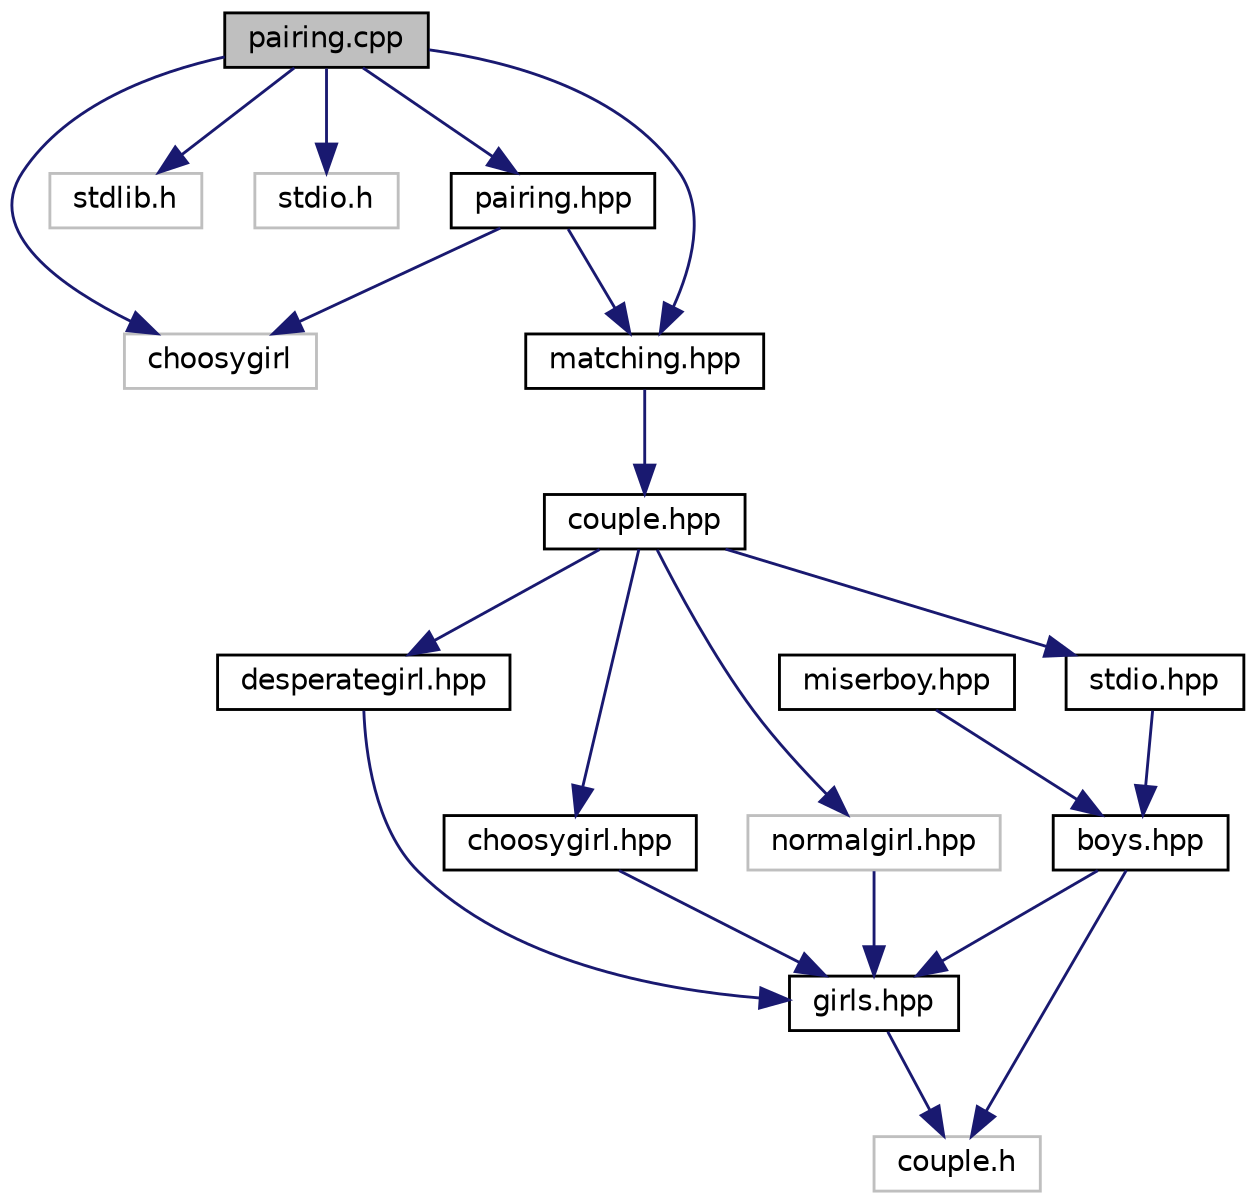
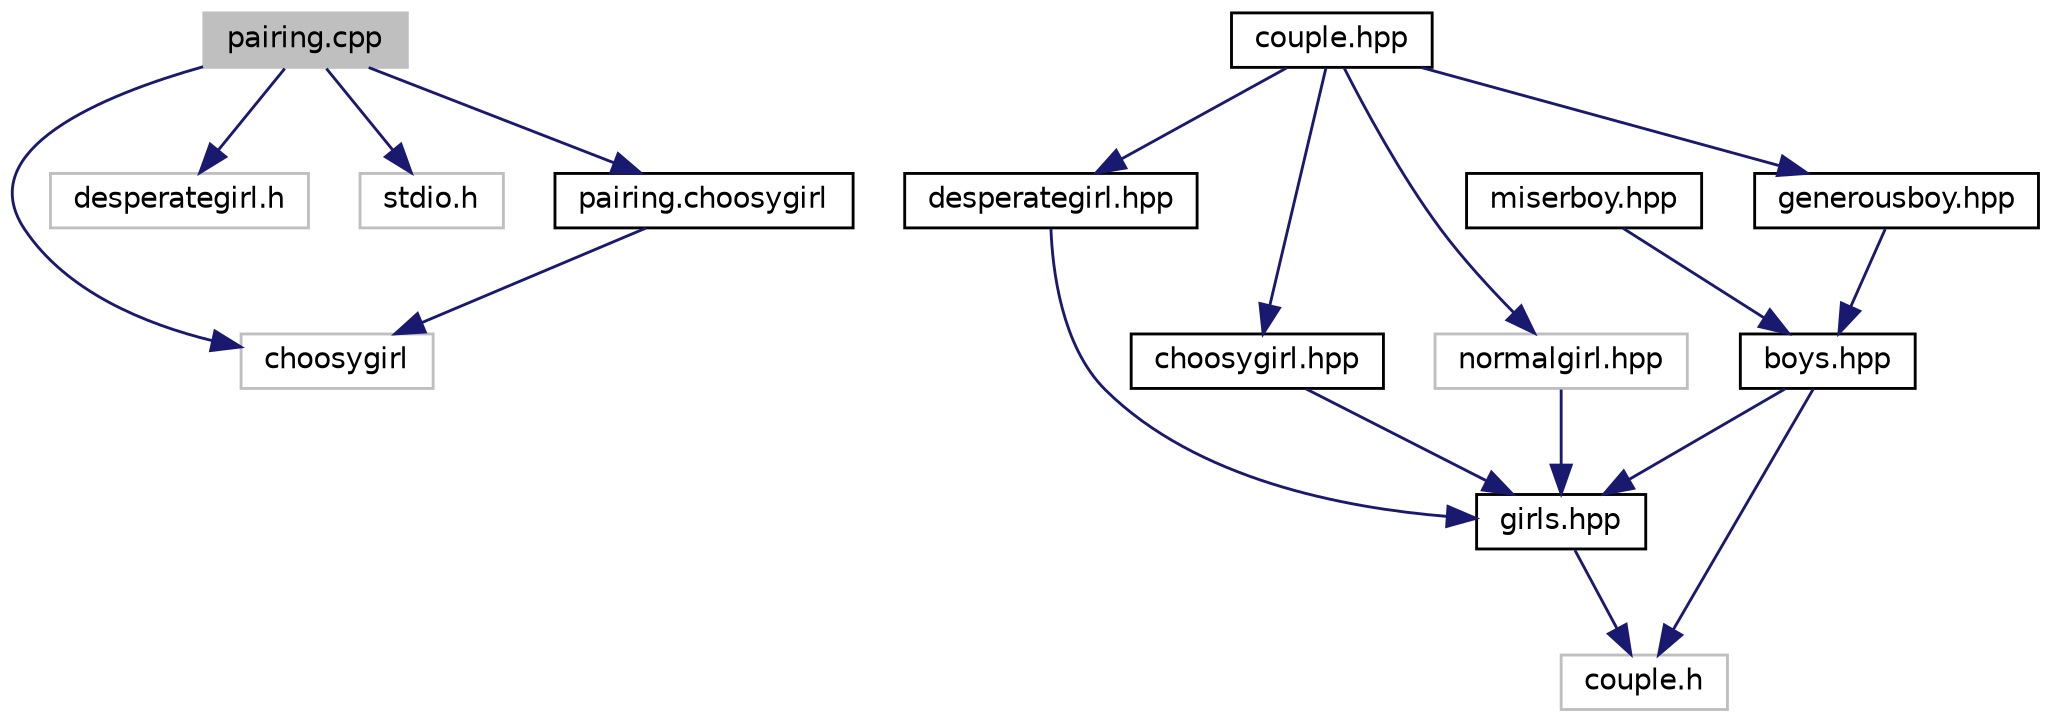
node "pairing.cpp": color black -> grey75
node "stdlib.h": label "stdlib.h" -> "desperategirl.h"
node "pairing.hpp": label "pairing.hpp" -> "pairing.choosygirl"
node "matching.hpp": removed
node "stdio.hpp": label "stdio.hpp" -> "generousboy.hpp"
